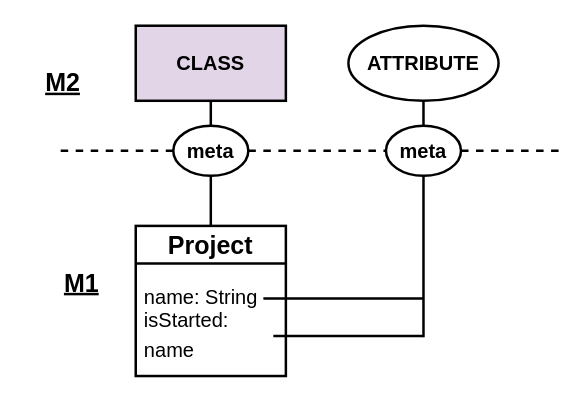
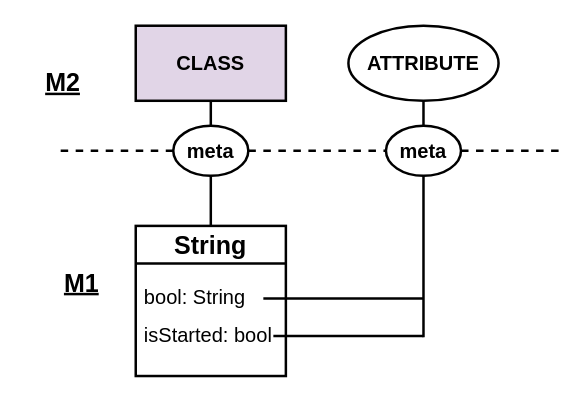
node "Project": label "Project" -> "String"
node "name: String": label "name: String" -> "bool: String"
node "isStarted: name": label "isStarted: name" -> "isStarted: bool"
